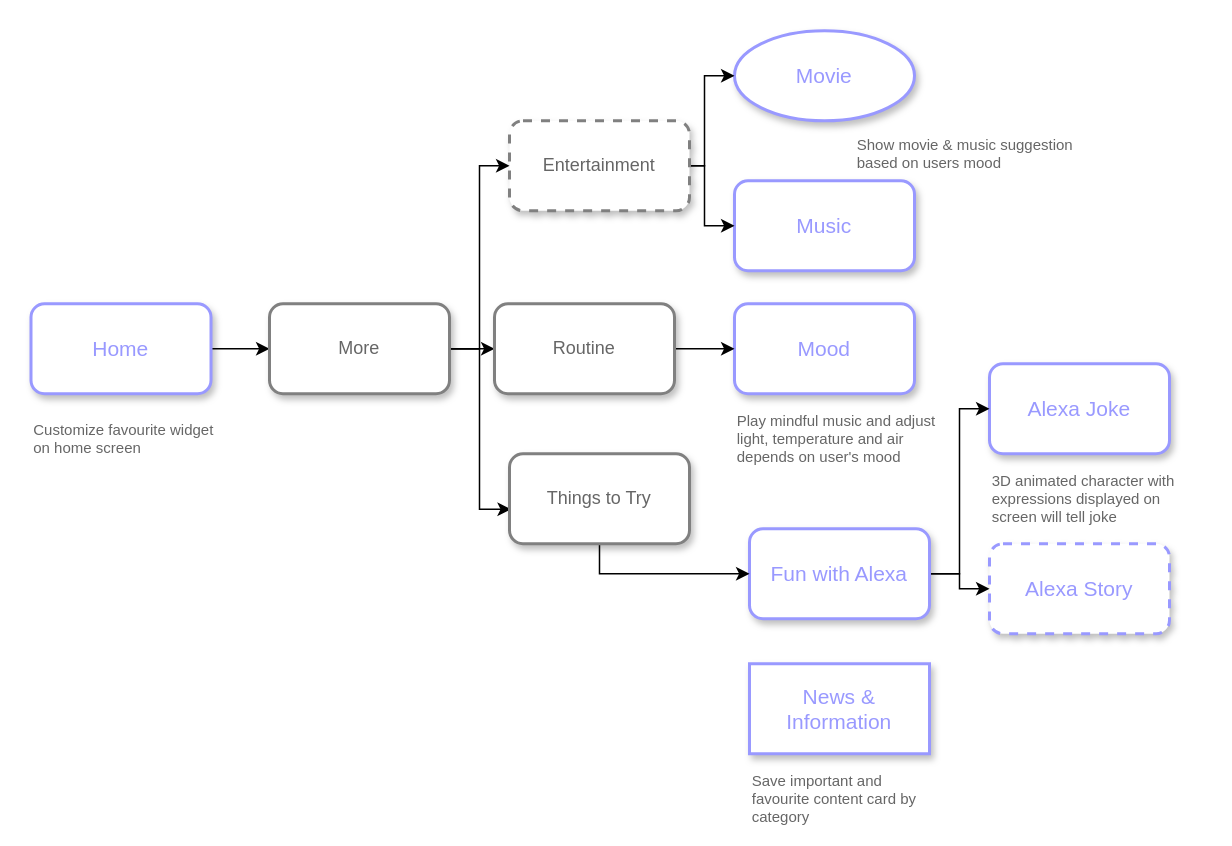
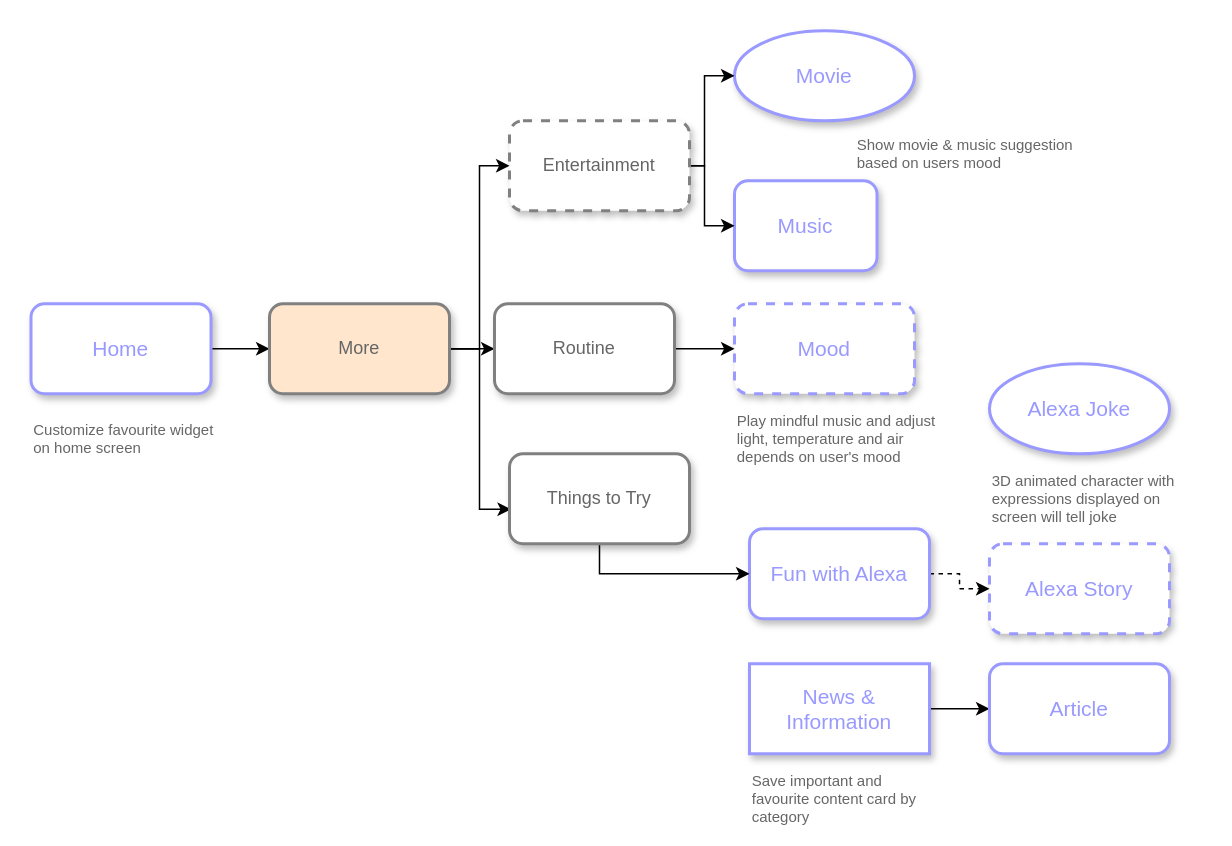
node "Music": size 180x90 -> 143x90
node "More": fillcolor #ffffff -> #ffe6cc
node "Mood": style solid -> dashed
node "Alexa Joke": shape rounded rectangle -> ellipse
edge "Fun with Alexa" -> "Alexa Joke": removed
edge "Fun with Alexa" -> "Alexa Story": style solid -> dashed
edge "News & Information" -> "Article": added
node "Article": added
